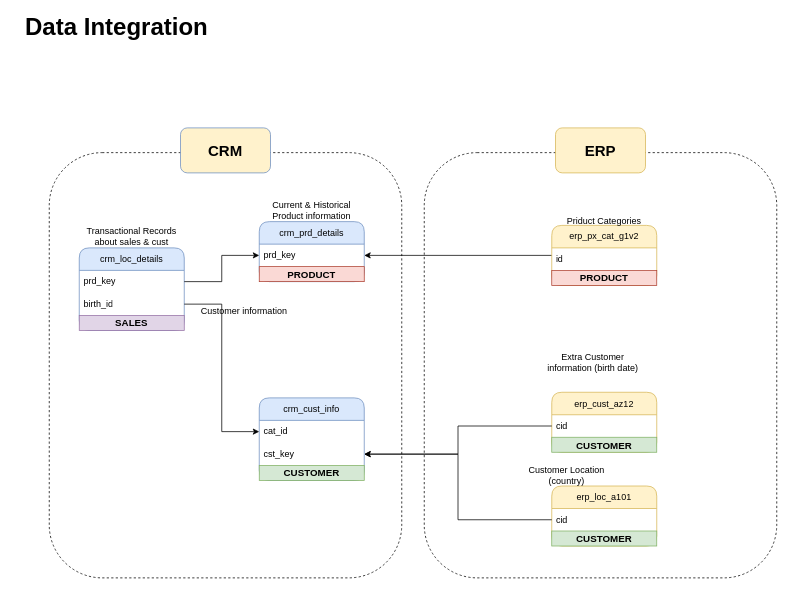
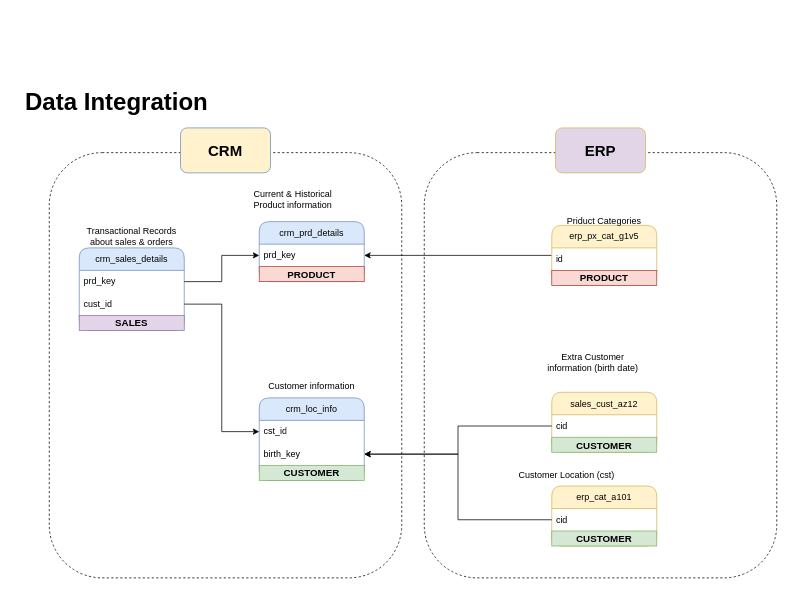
node "Data Integration": moved (117, 27) -> (117, 102)
node "ERP": fillcolor #fff2cc -> #e1d5e7
node "Current & Historical Product information": moved (312, 210) -> (293, 199)
node "Transactional Records about sales & cust": label "Transactional Records about sales & cust" -> "Transactional Records about sales & orders"
node "erp_px_cat_g1v2": label "erp_px_cat_g1v2" -> "erp_px_cat_g1v5"
node "crm_loc_details": label "crm_loc_details" -> "crm_sales_details"
node "birth_id": label "birth_id" -> "cust_id"
node "Customer information": moved (244, 312) -> (312, 387)
node "erp_cust_az12": label "erp_cust_az12" -> "sales_cust_az12"
node "crm_cust_info": label "crm_cust_info" -> "crm_loc_info"
node "cat_id": label "cat_id" -> "cst_id"
node "cst_key": label "cst_key" -> "birth_key"
node "Customer Location (country)": label "Customer Location (country)" -> "Customer Location (cst)"
node "erp_loc_a101": label "erp_loc_a101" -> "erp_cat_a101"
